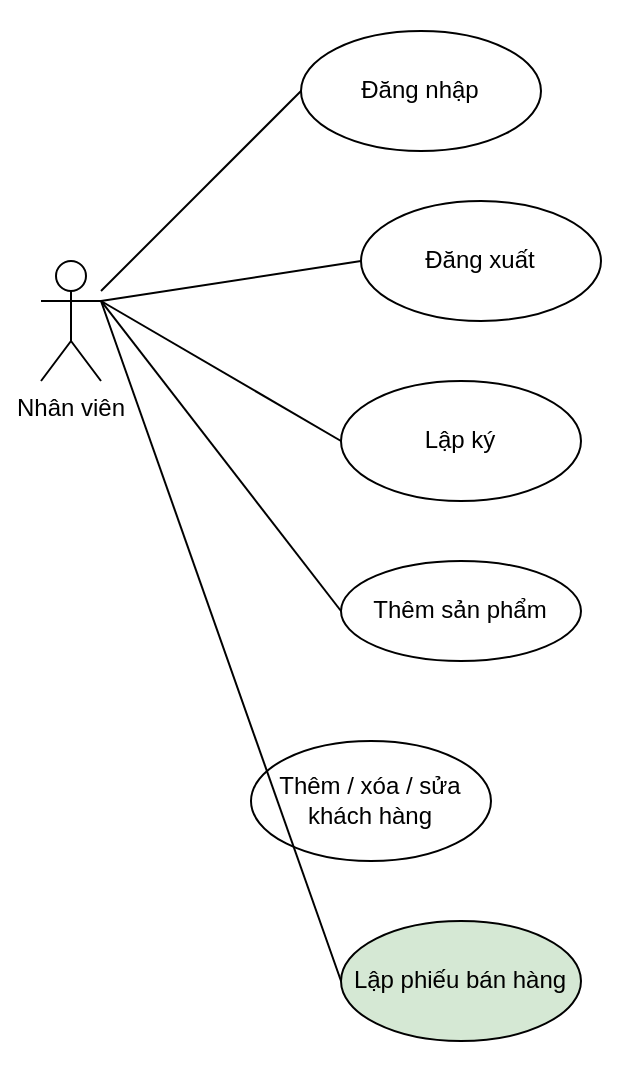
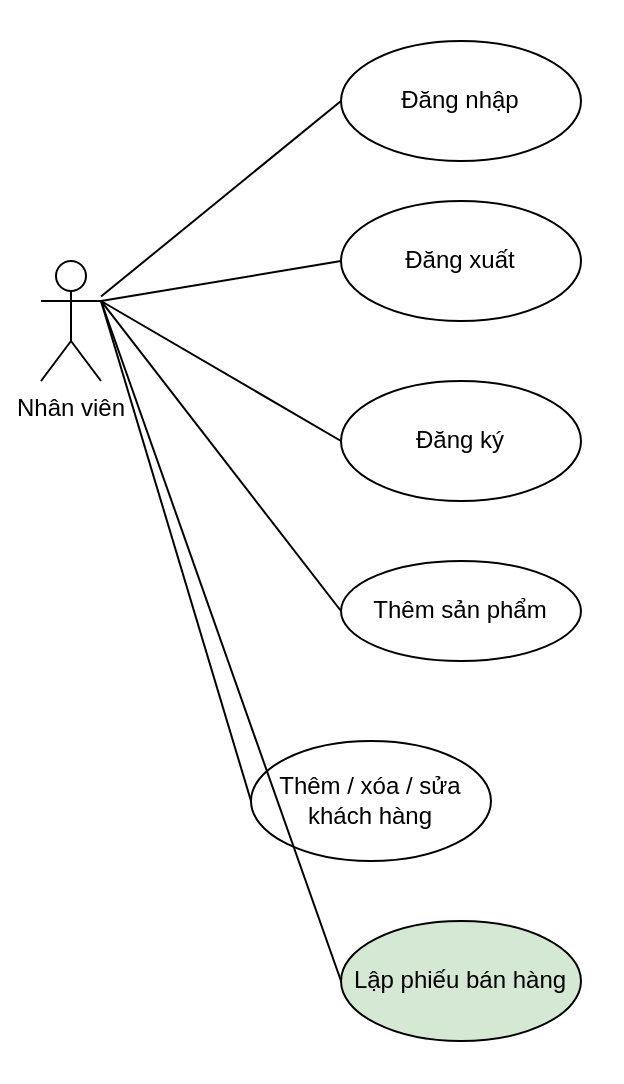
node "Đăng nhập": moved (421, 91) -> (461, 101)
node "Đăng xuất": moved (481, 261) -> (461, 261)
node "Lập ký": label "Lập ký" -> "Đăng ký"
edge "Nhân viên" -- "Thêm / xóa / sửa khách hàng": added
